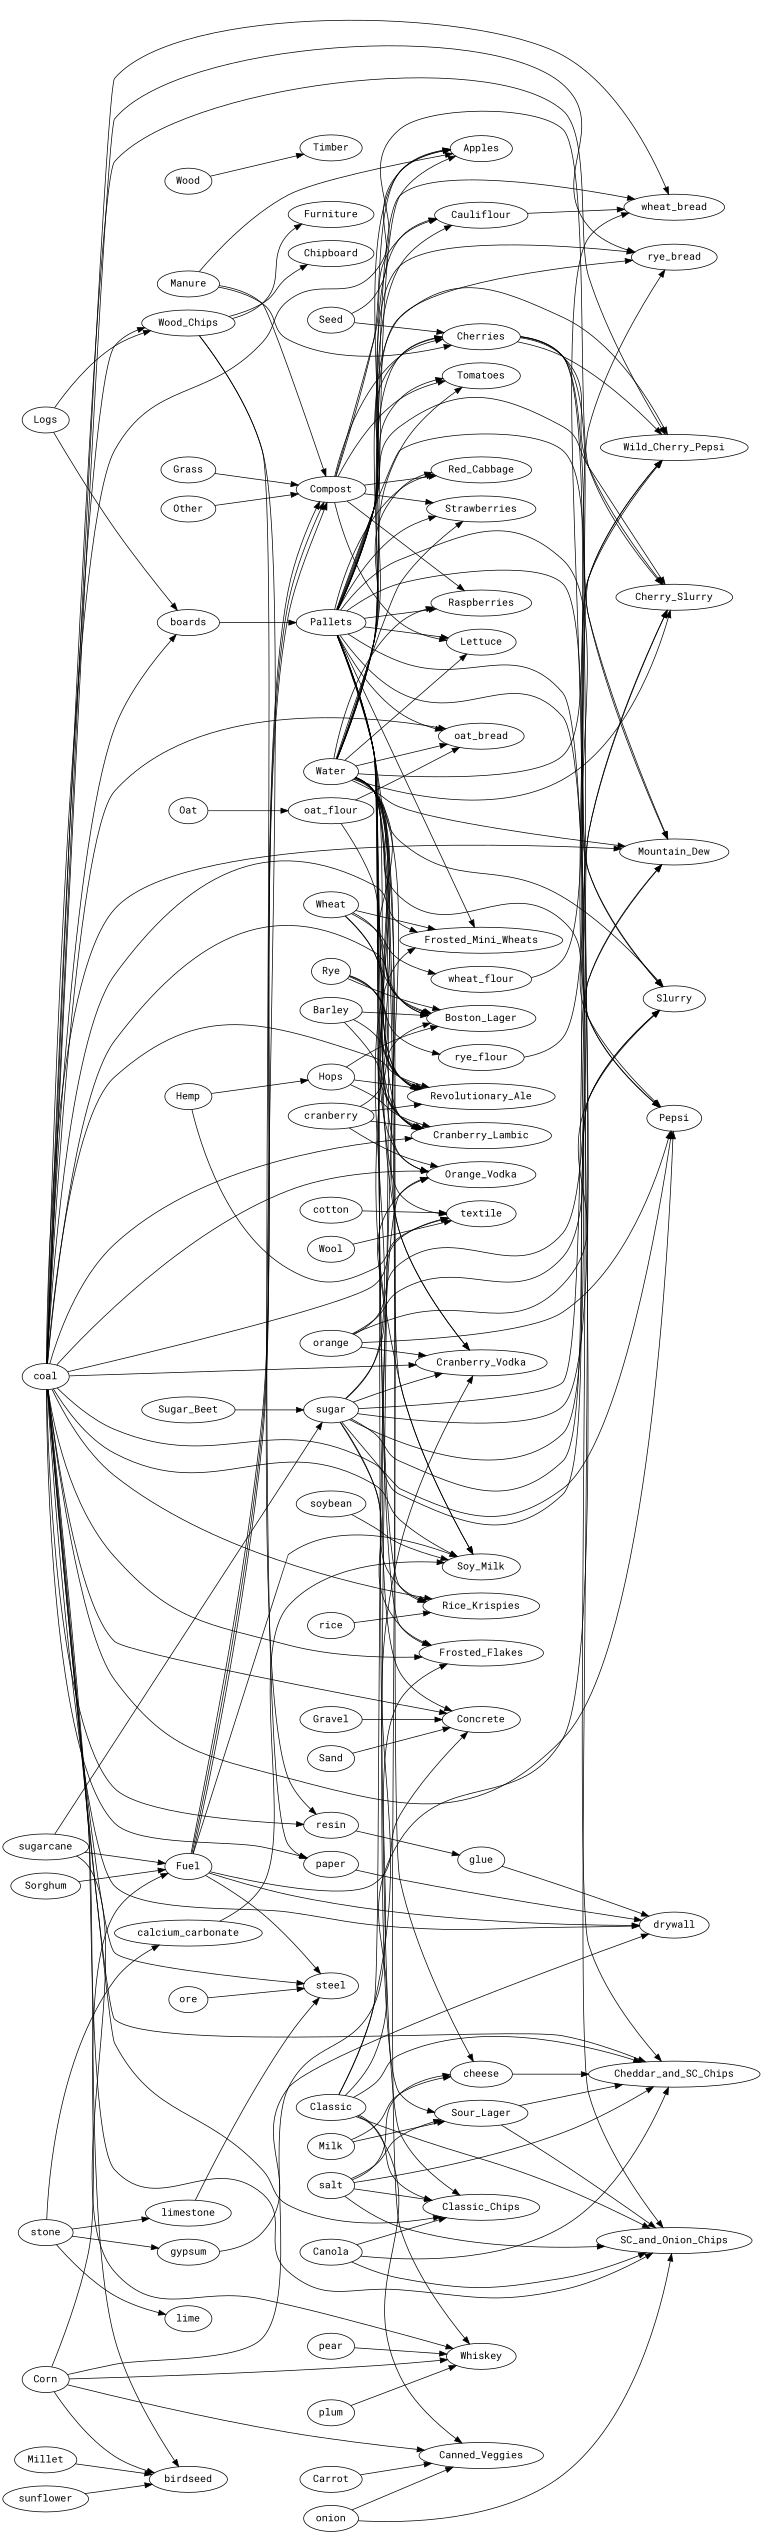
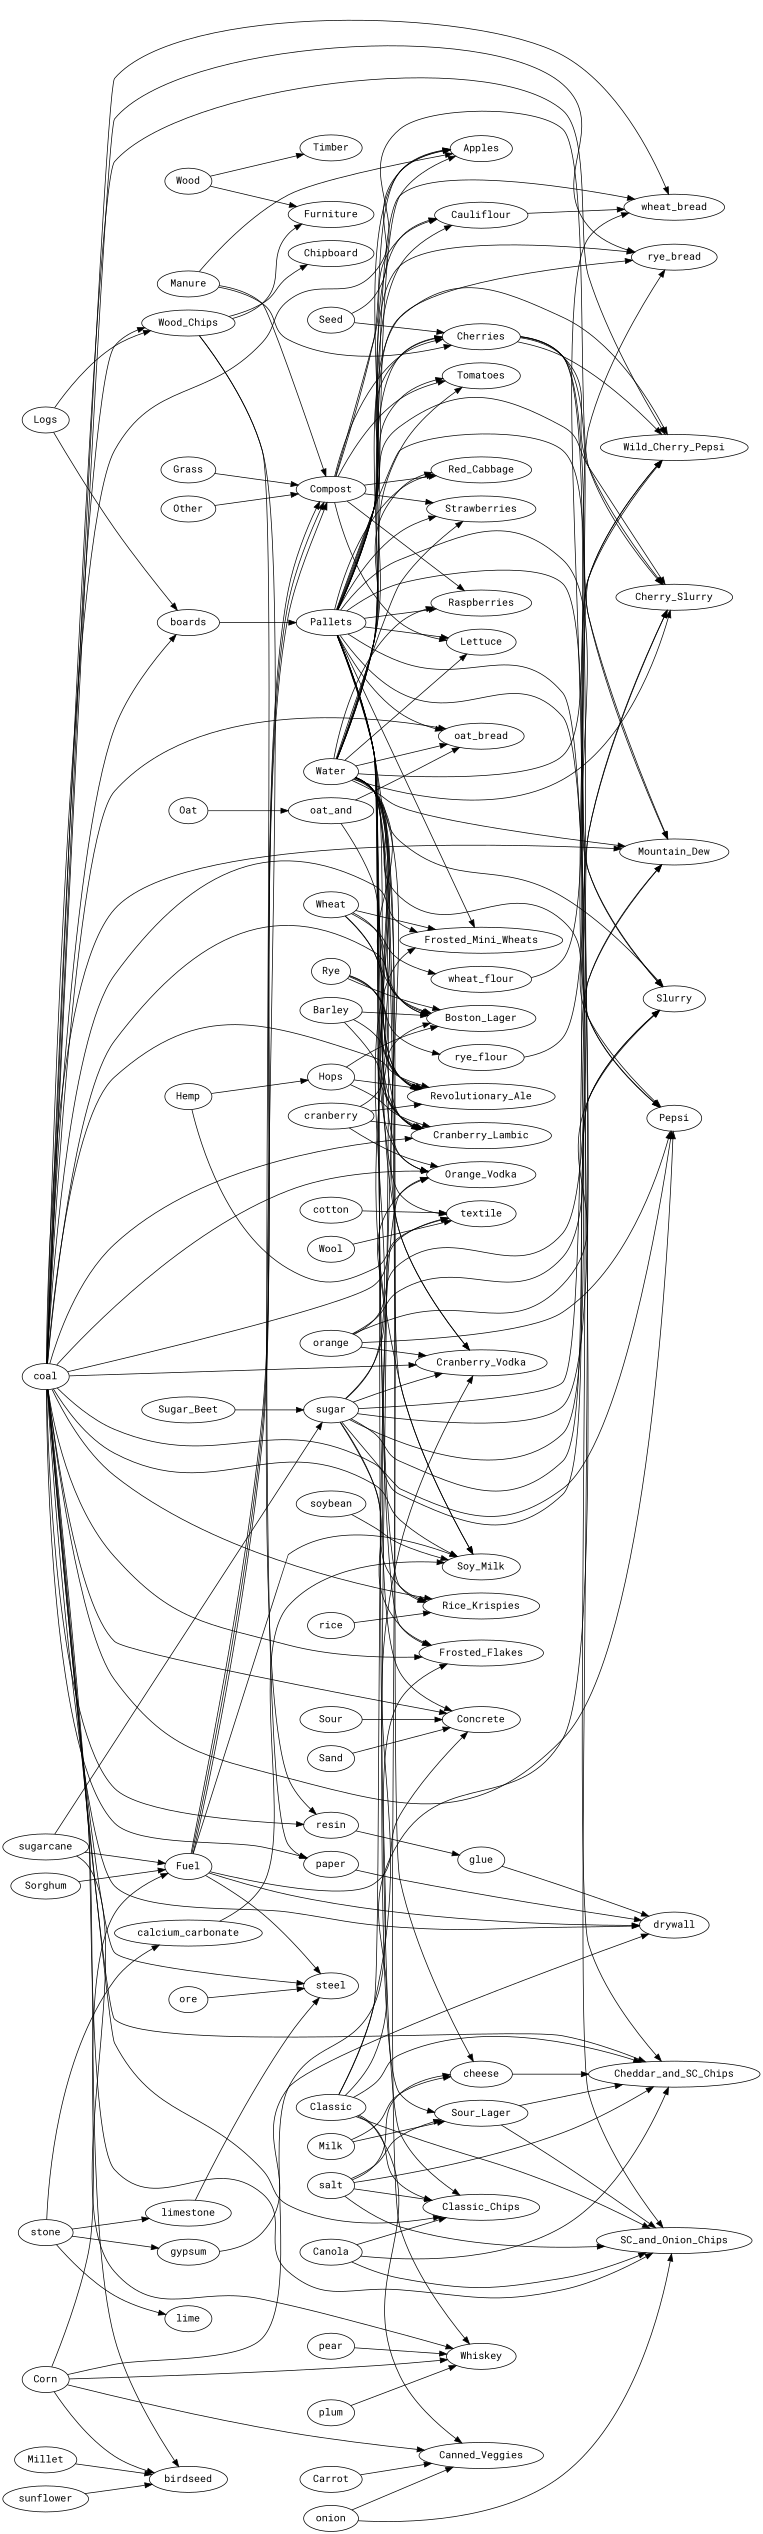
edge "Wood" -> "Furniture": added
node "oat_flour": label "oat_flour" -> "oat_and"
node "Gravel": label "Gravel" -> "Sour"
